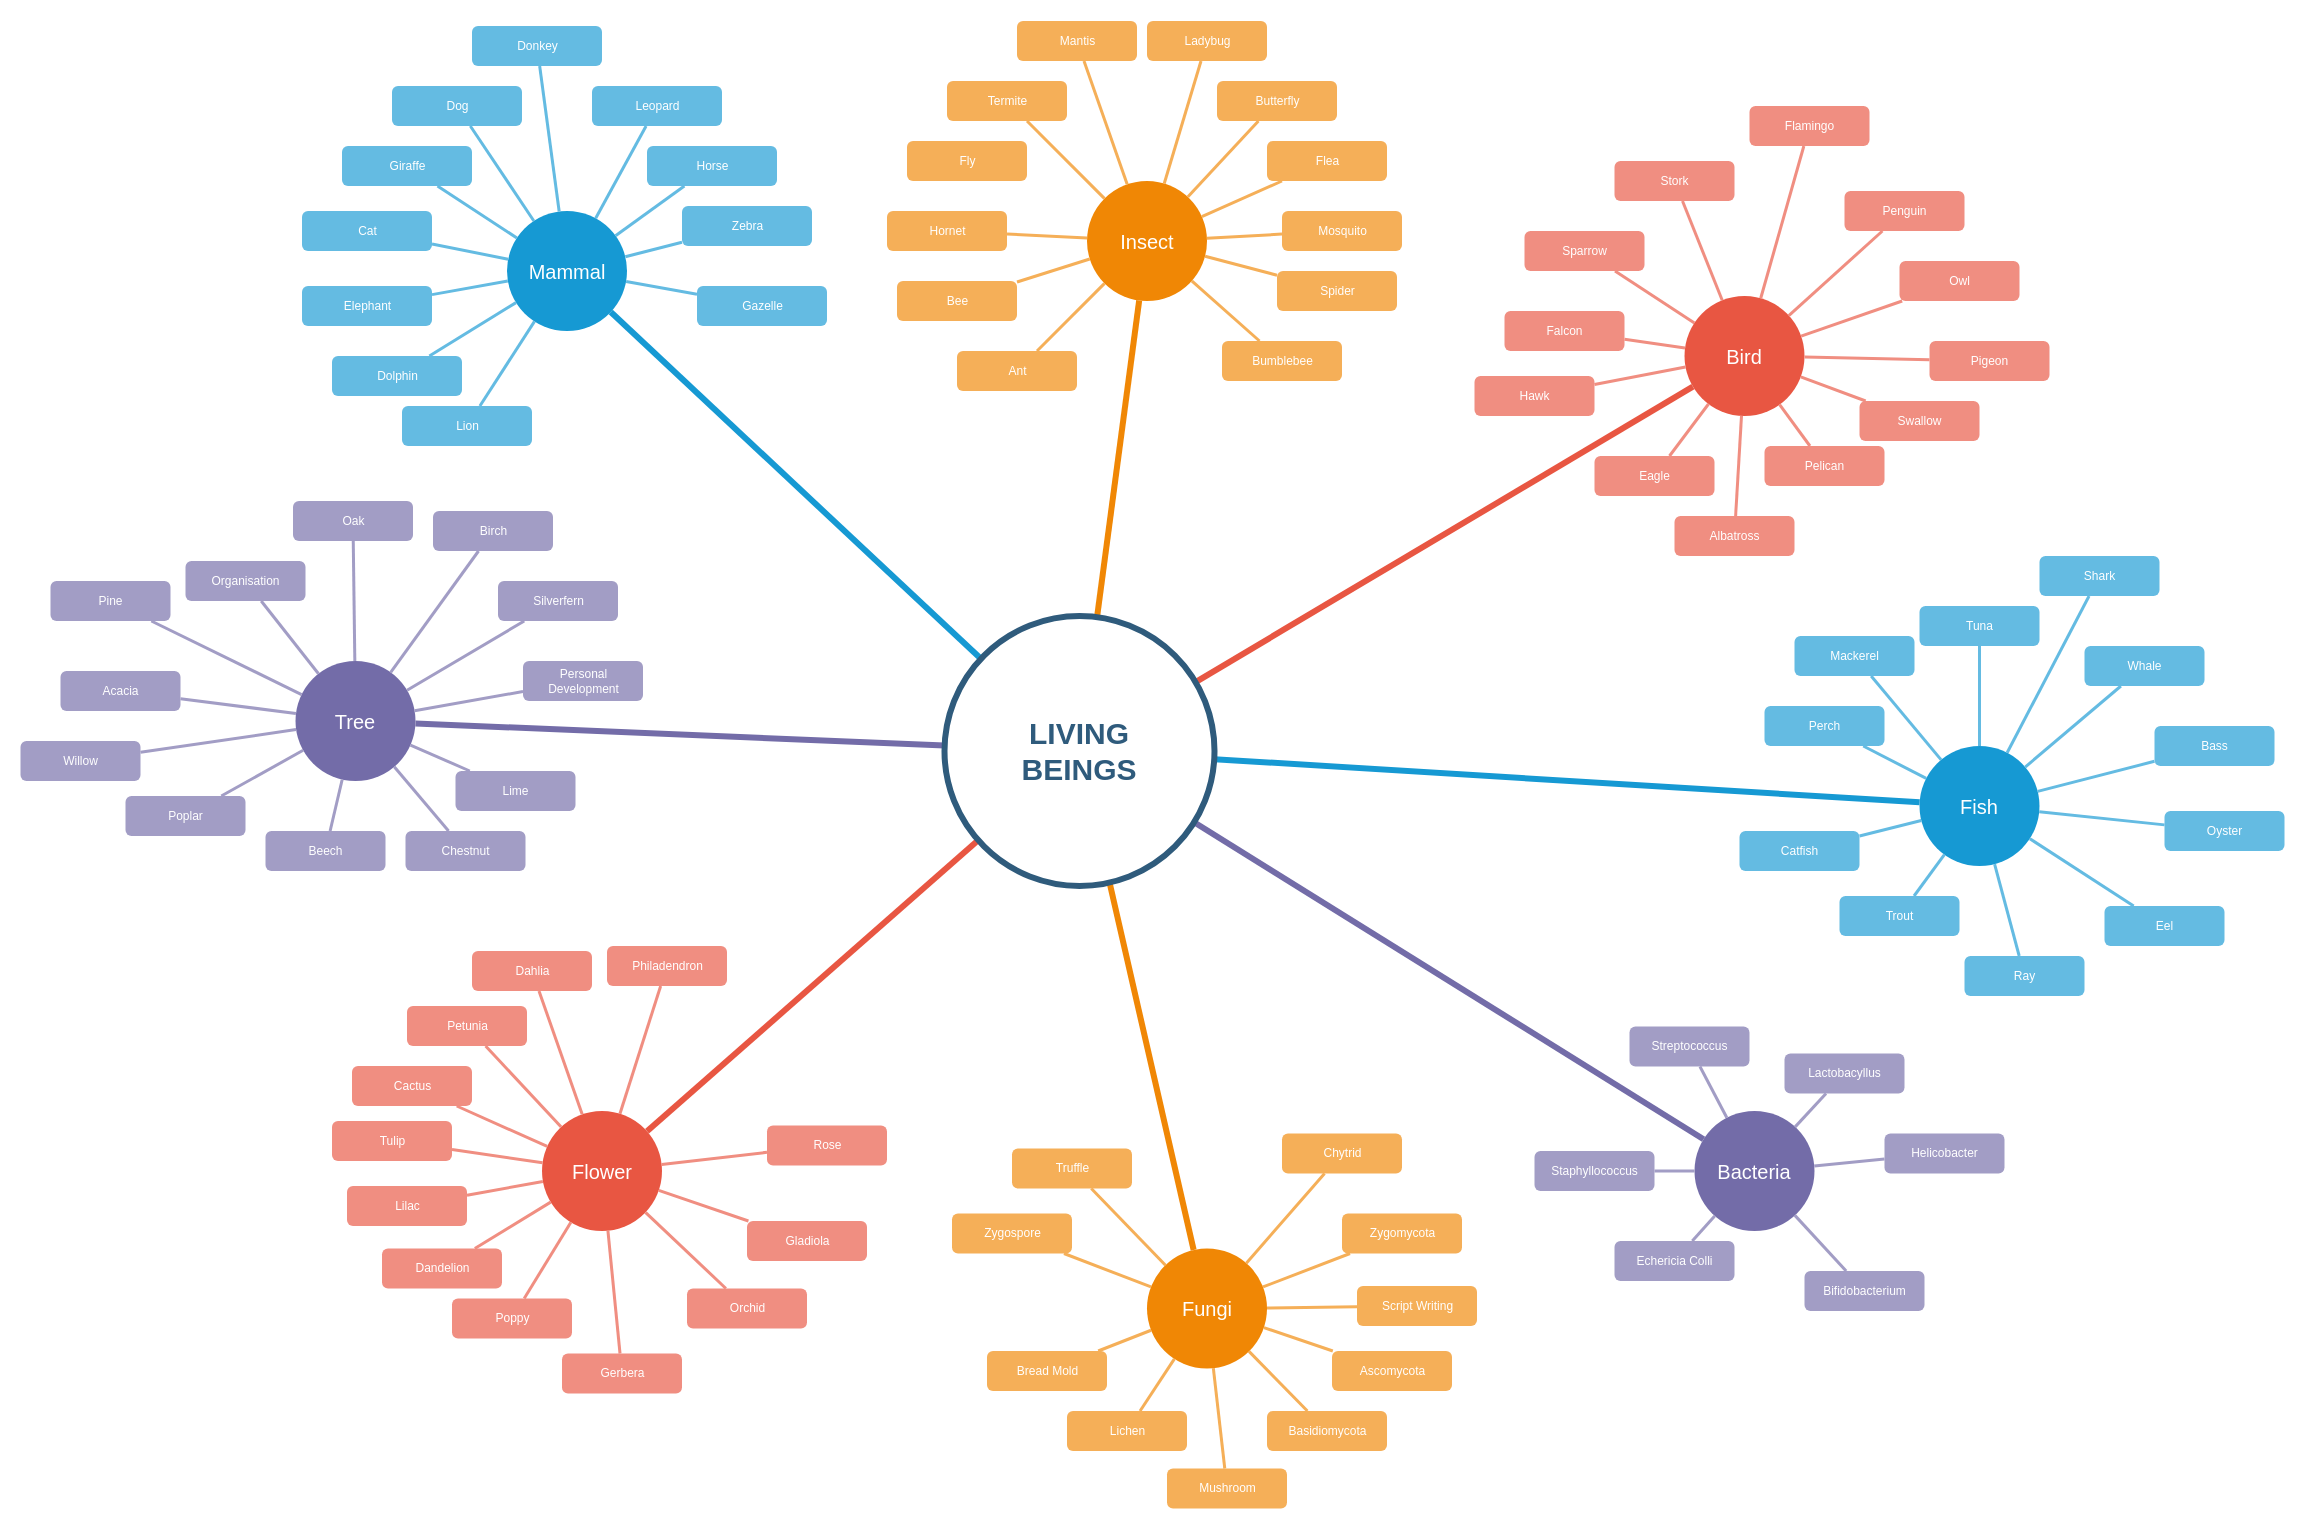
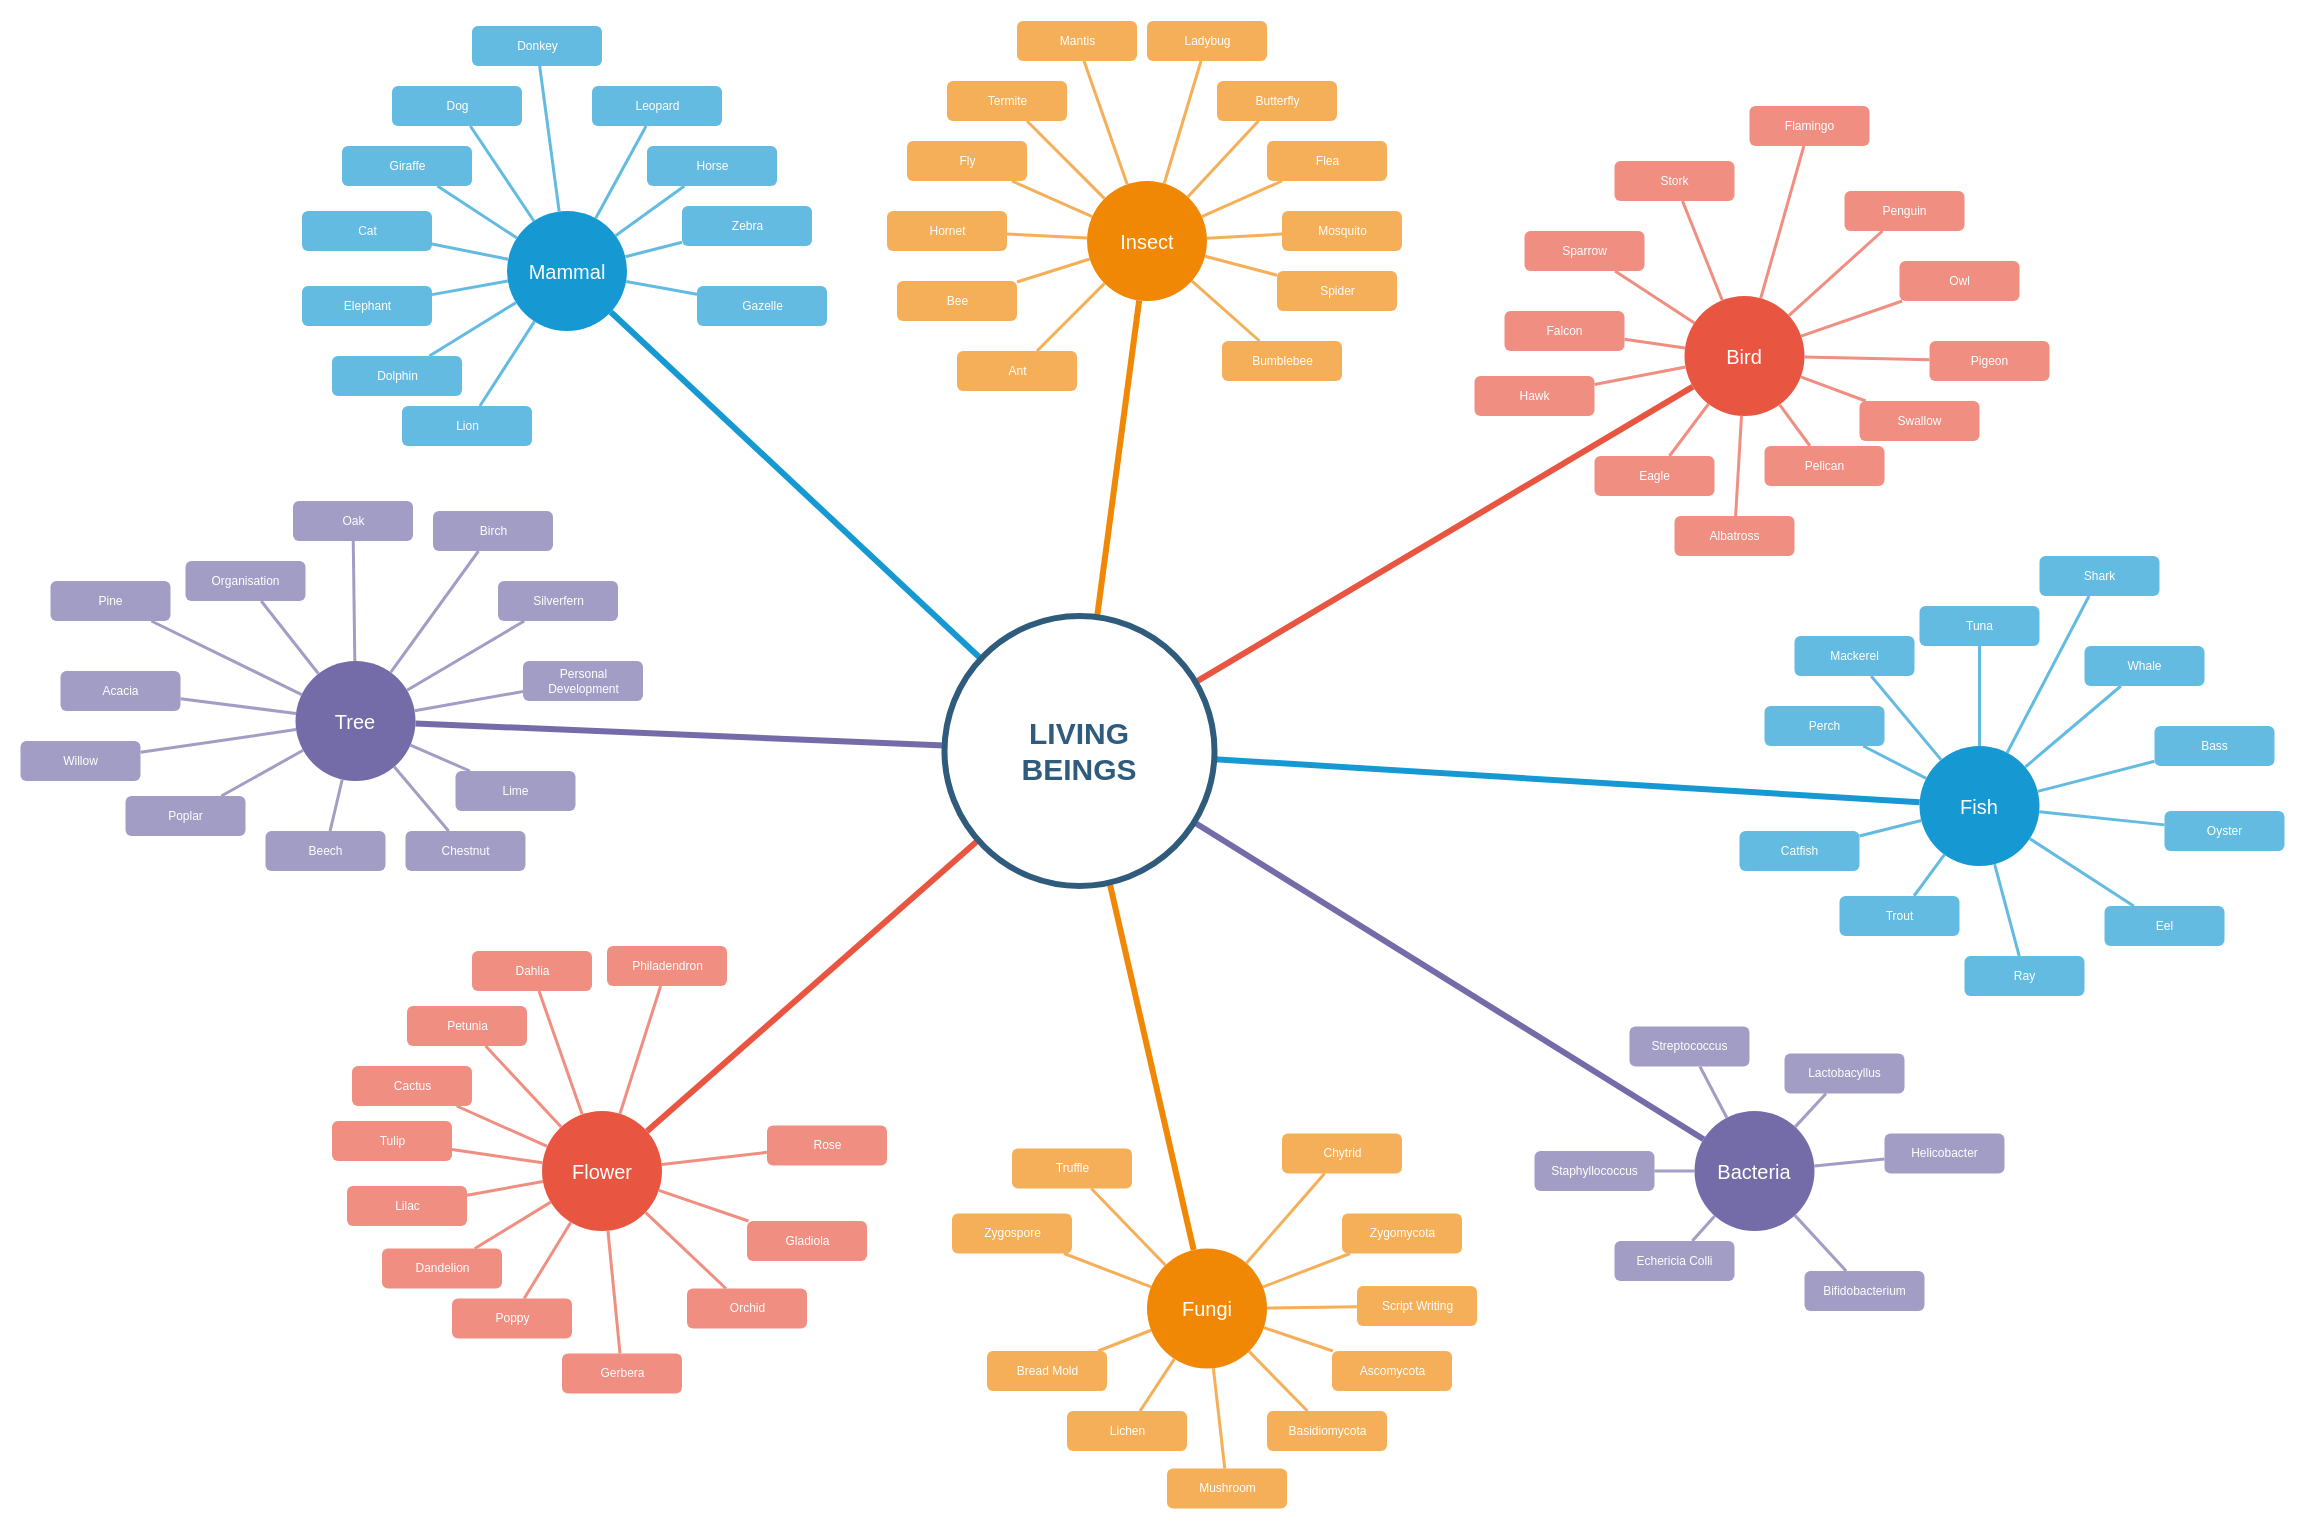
edge "Fly" -- "Insect": added
